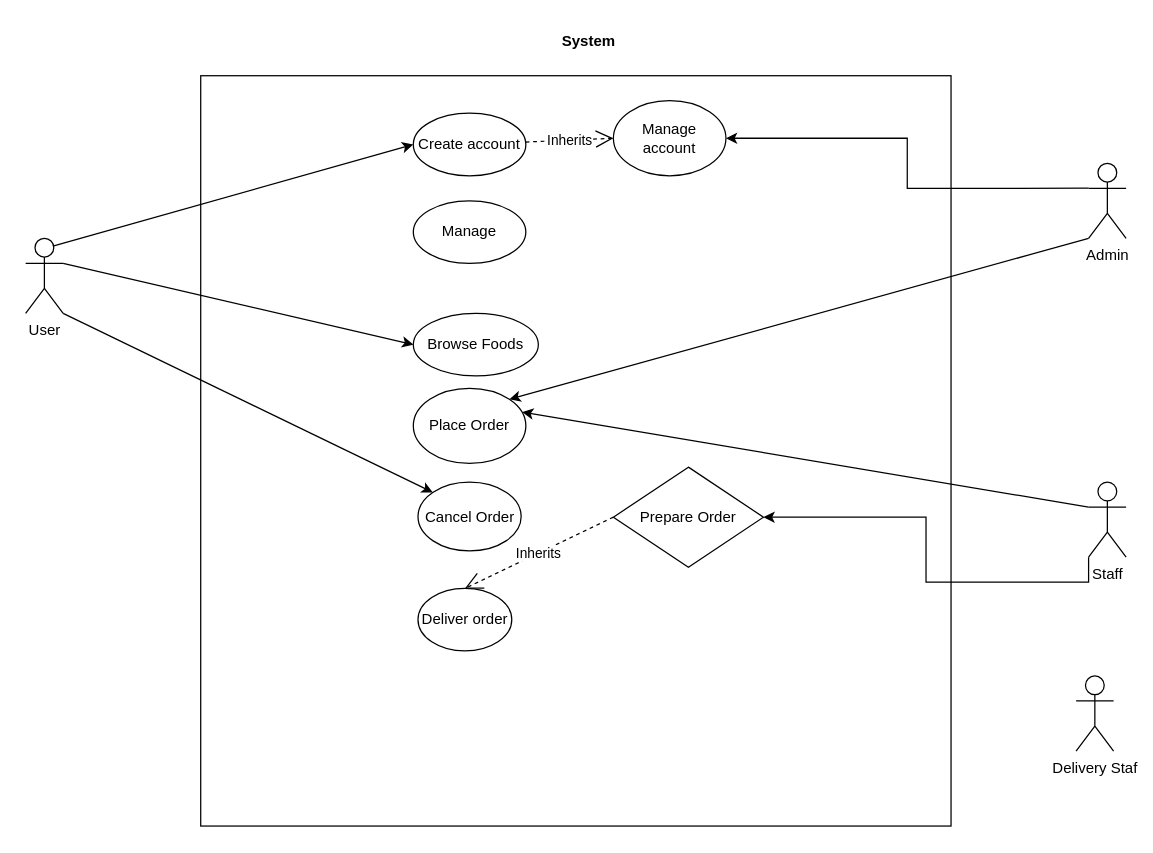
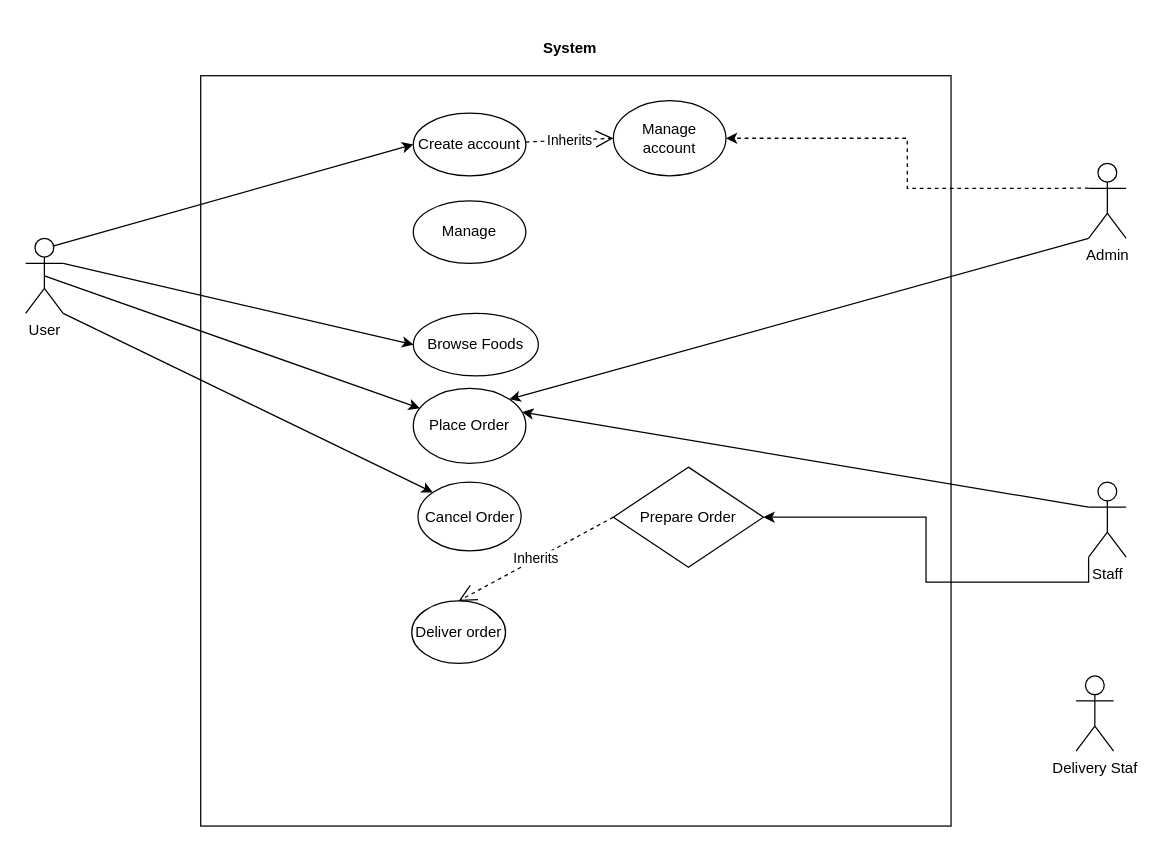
node "System": moved (588, 42) -> (569, 48)
edge "Admin" -> "Manage account": style solid -> dashed
edge "User" -> "Place Order": added
node "Deliver order": moved (465, 619) -> (458, 632)
